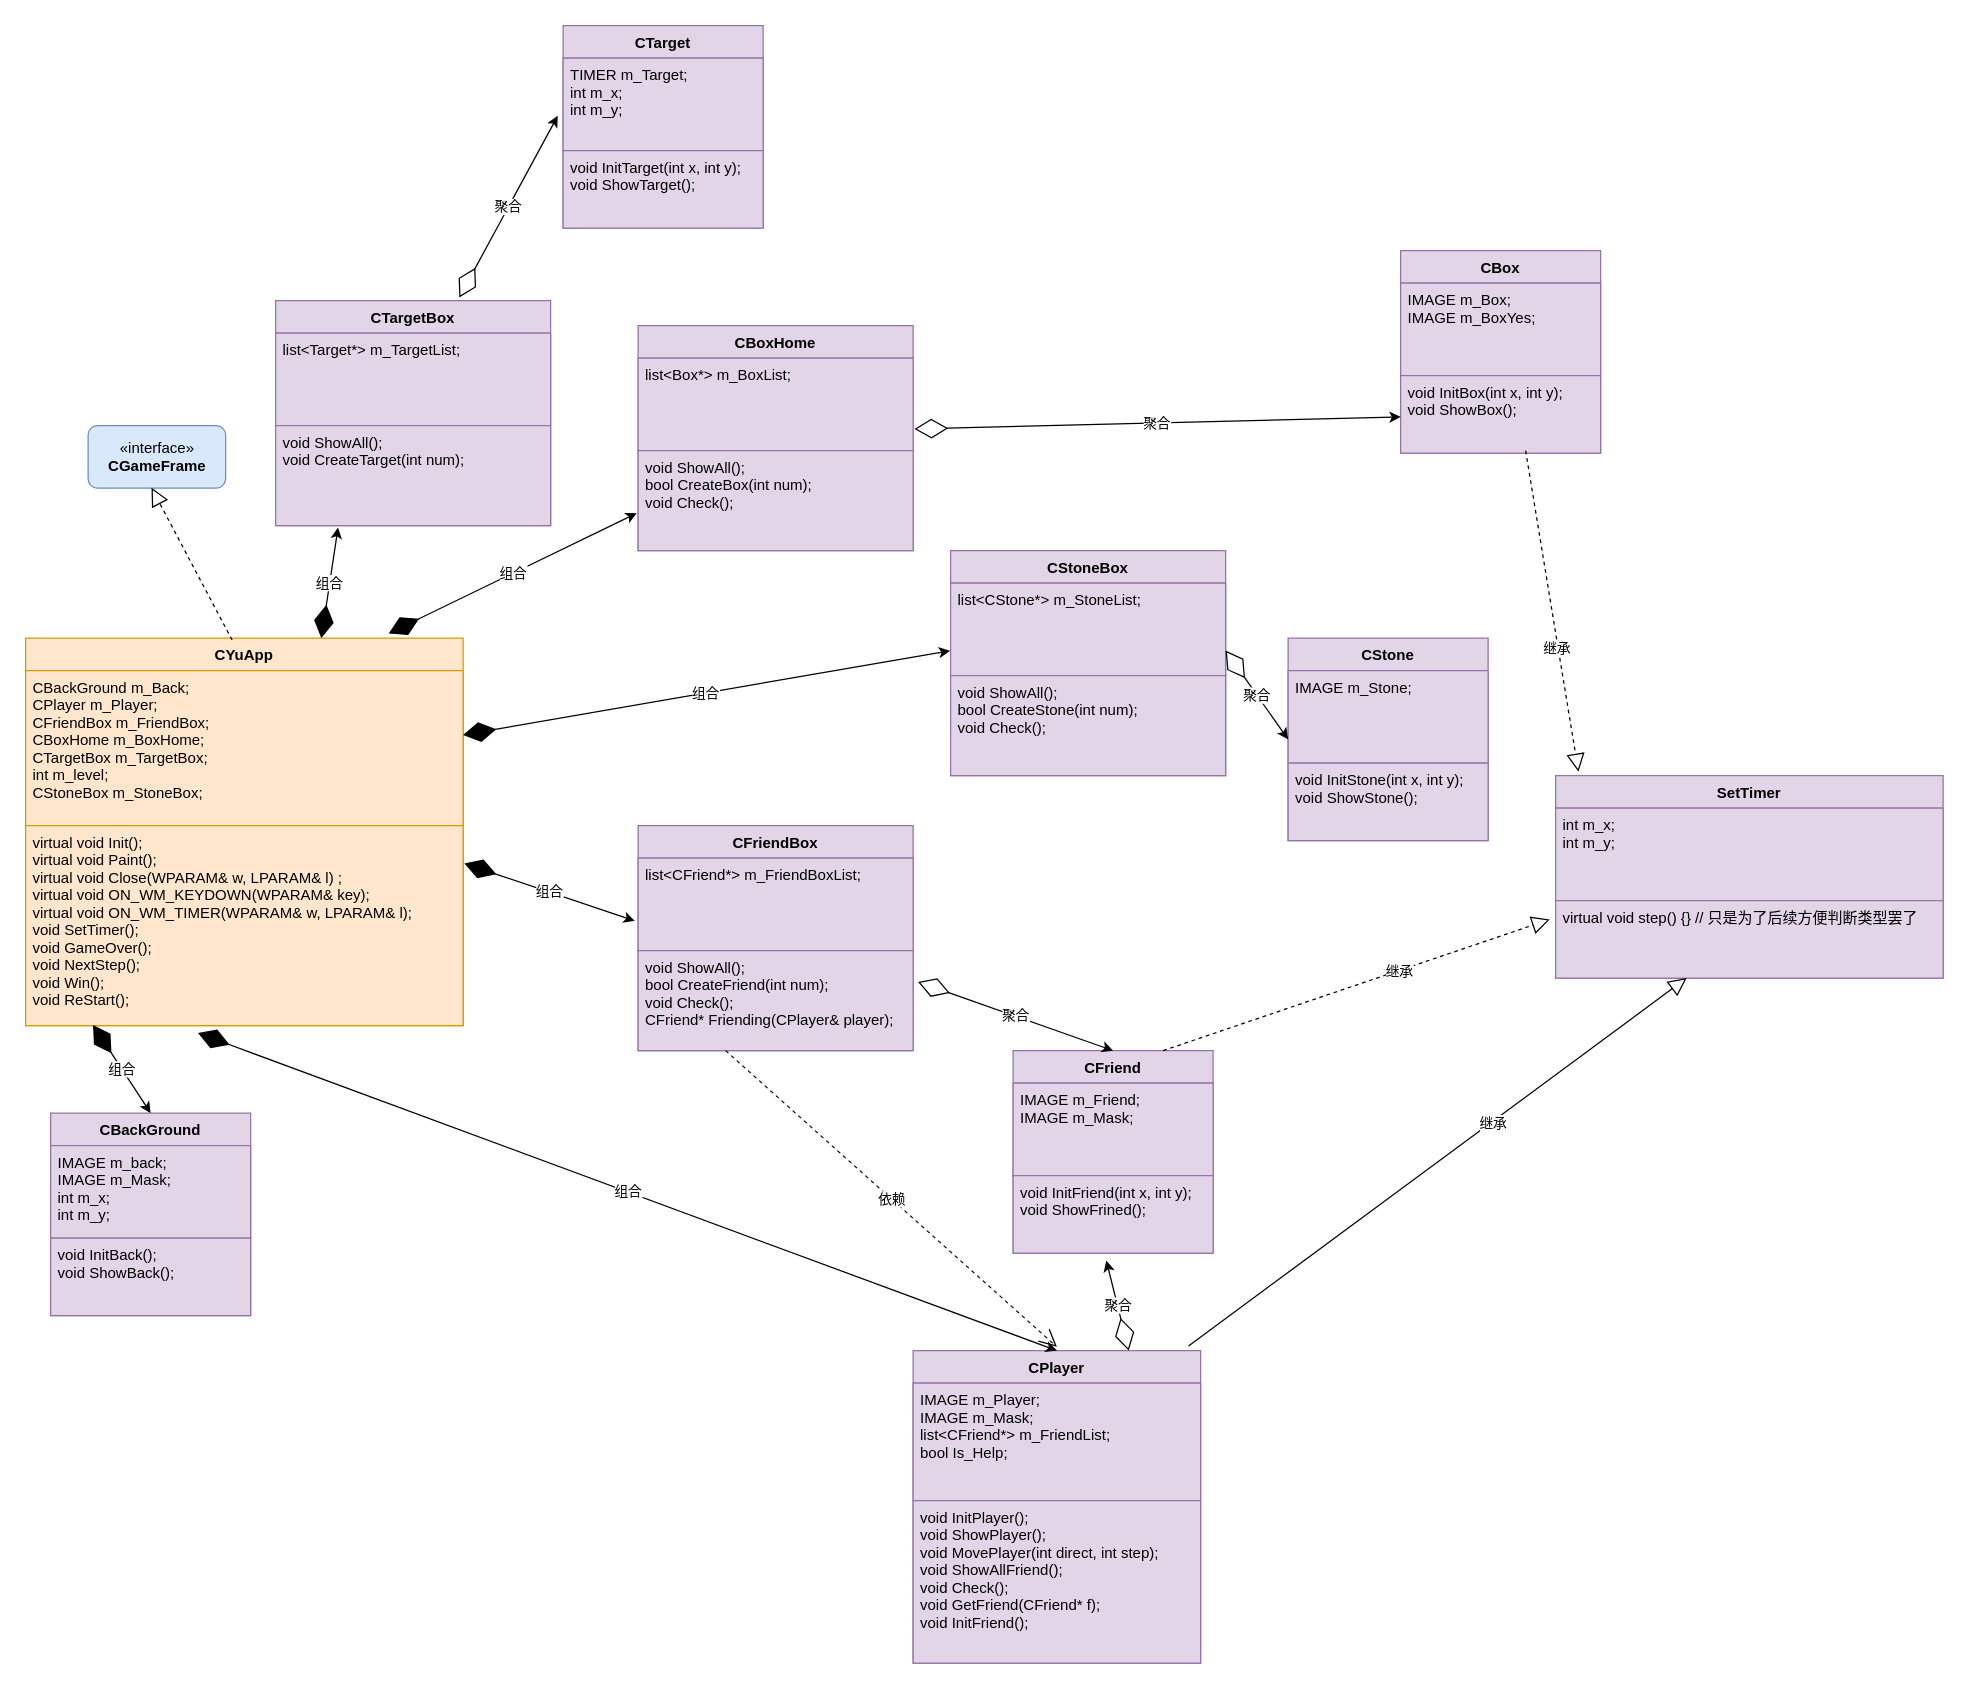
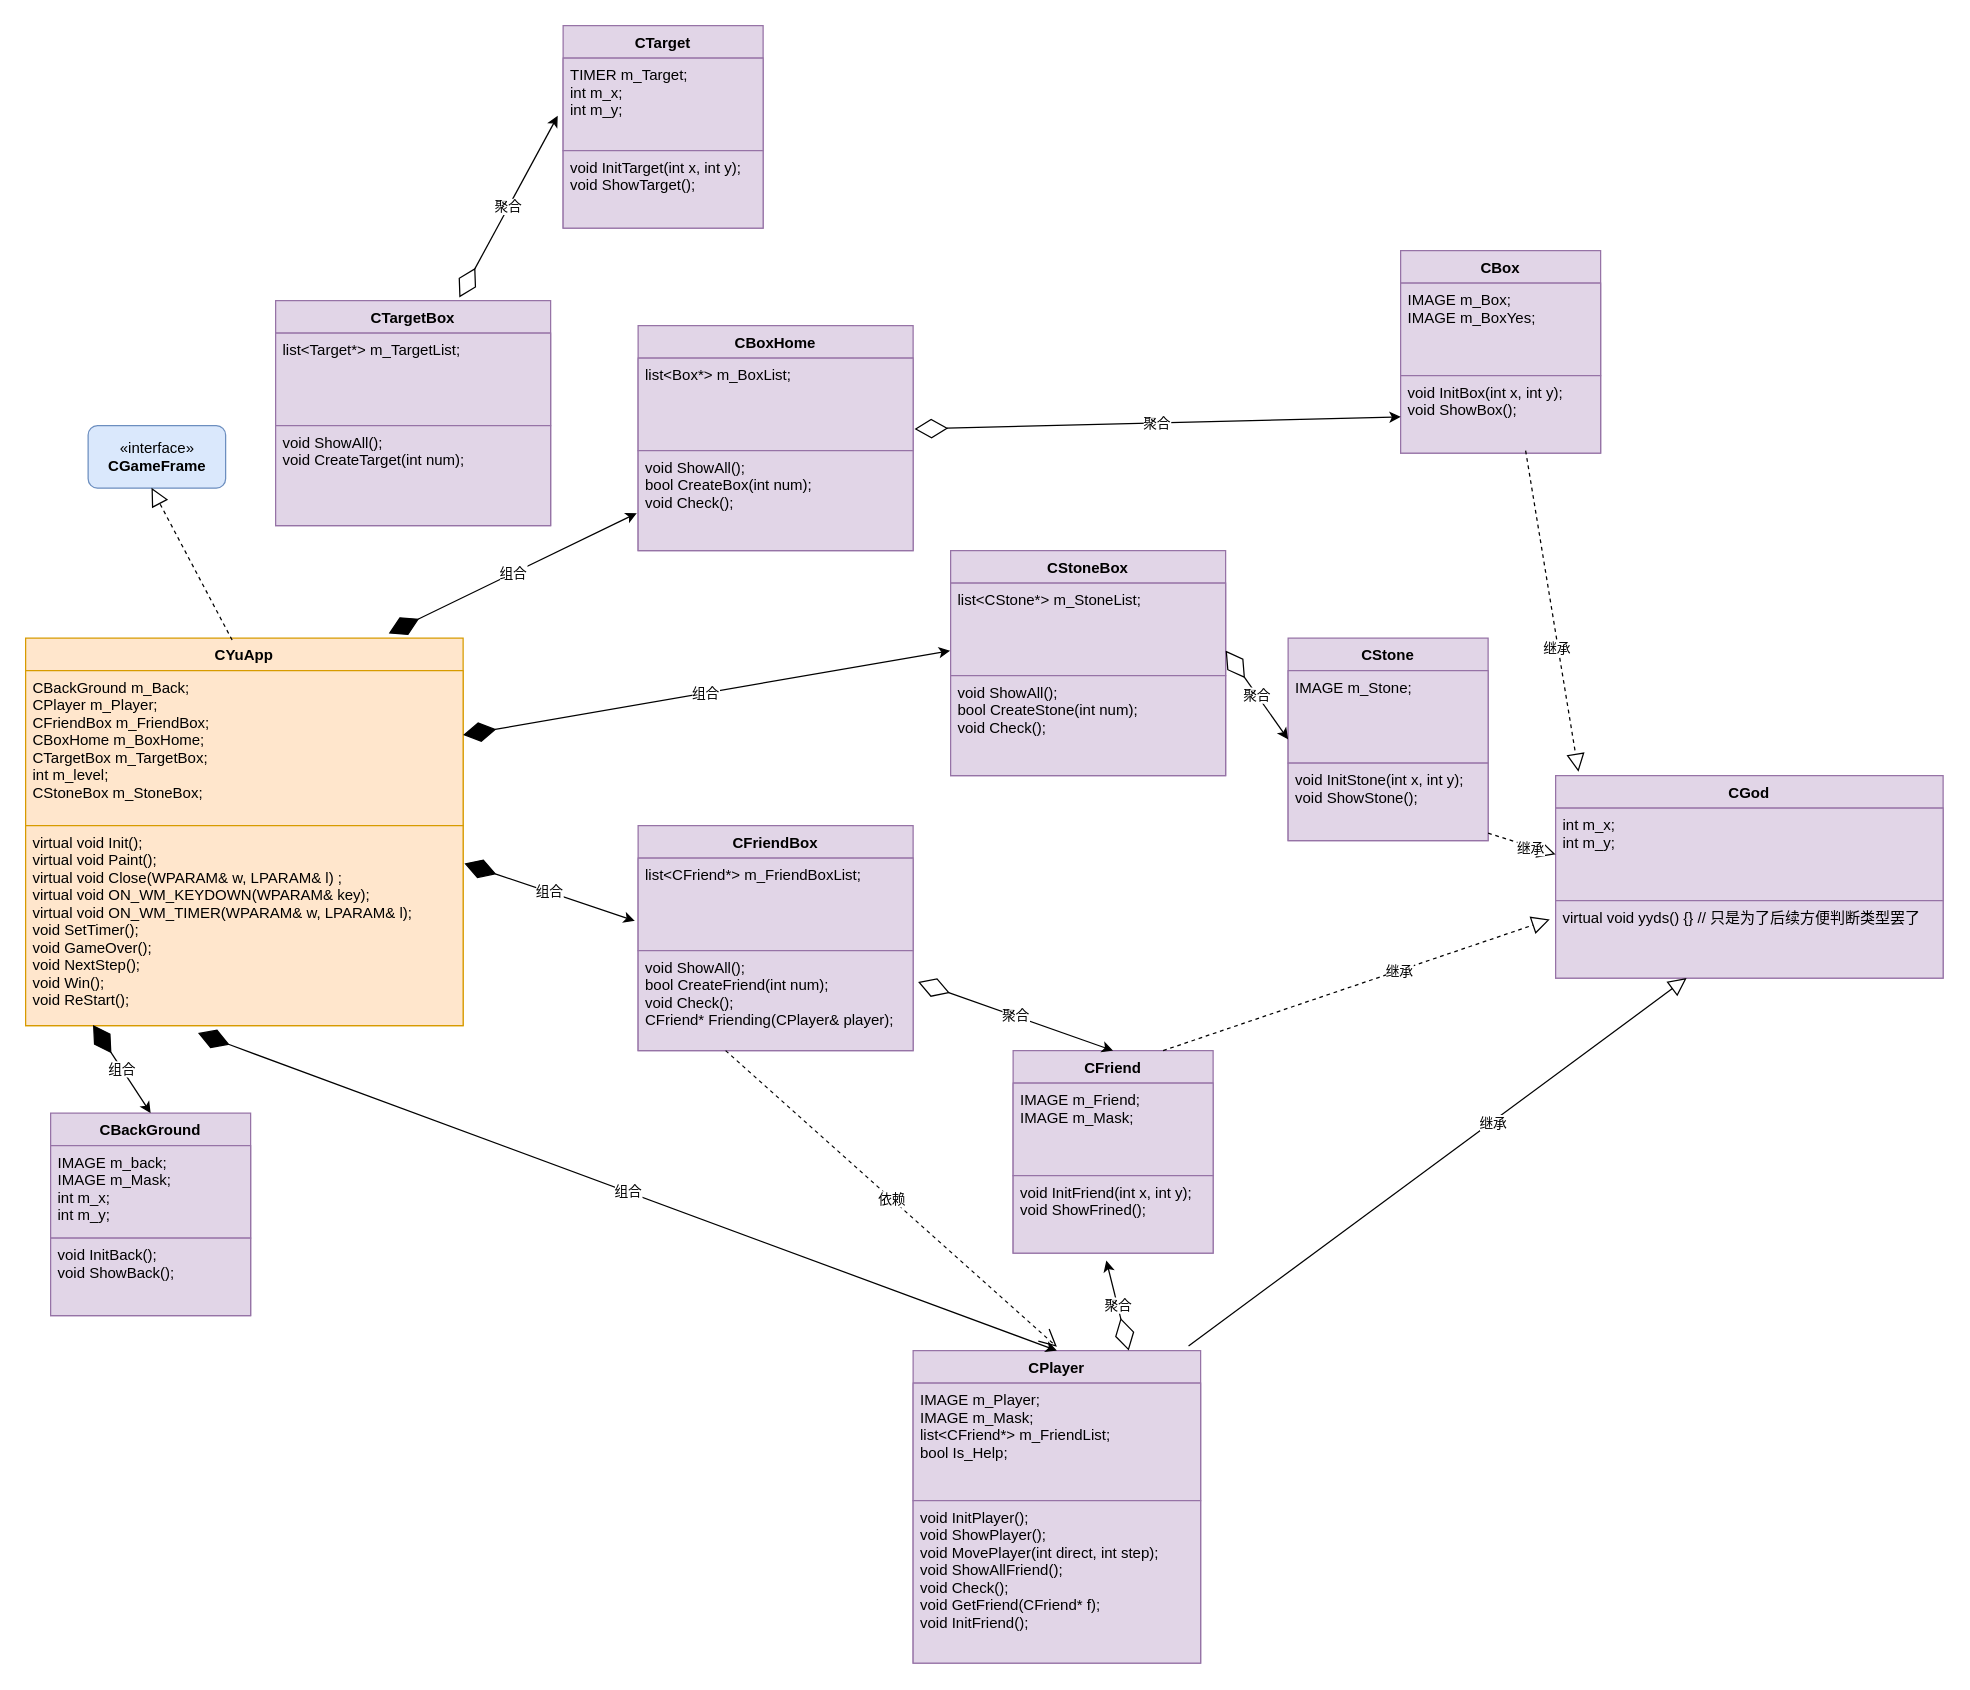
edge "void ShowAll(); void CreateTarget(int num);" -- "CYuApp": removed, label "组合"
node "SetTimer": label "SetTimer" -> "CGod"
edge "void InitStone(int x, int y); void ShowStone();" -> "int m_x; int m_y;": added, label "继承"
node "virtual void step() {} // 只是为了后续方便判断类型罢了": label "virtual void step() {} // 只是为了后续方便判断类型罢了" -> "virtual void yyds() {} // 只是为了后续方便判断类型罢了"
